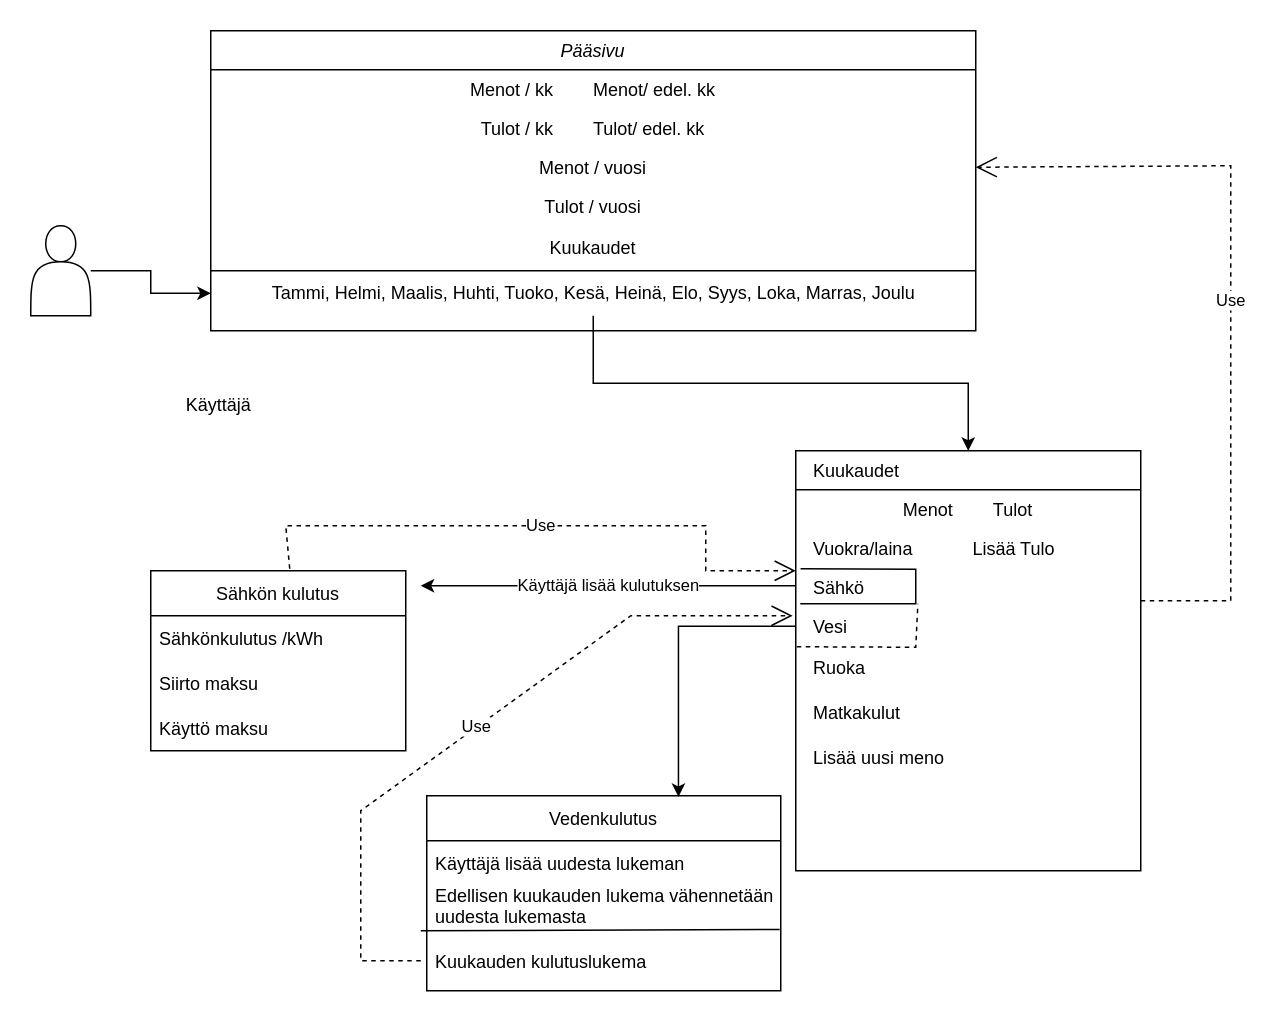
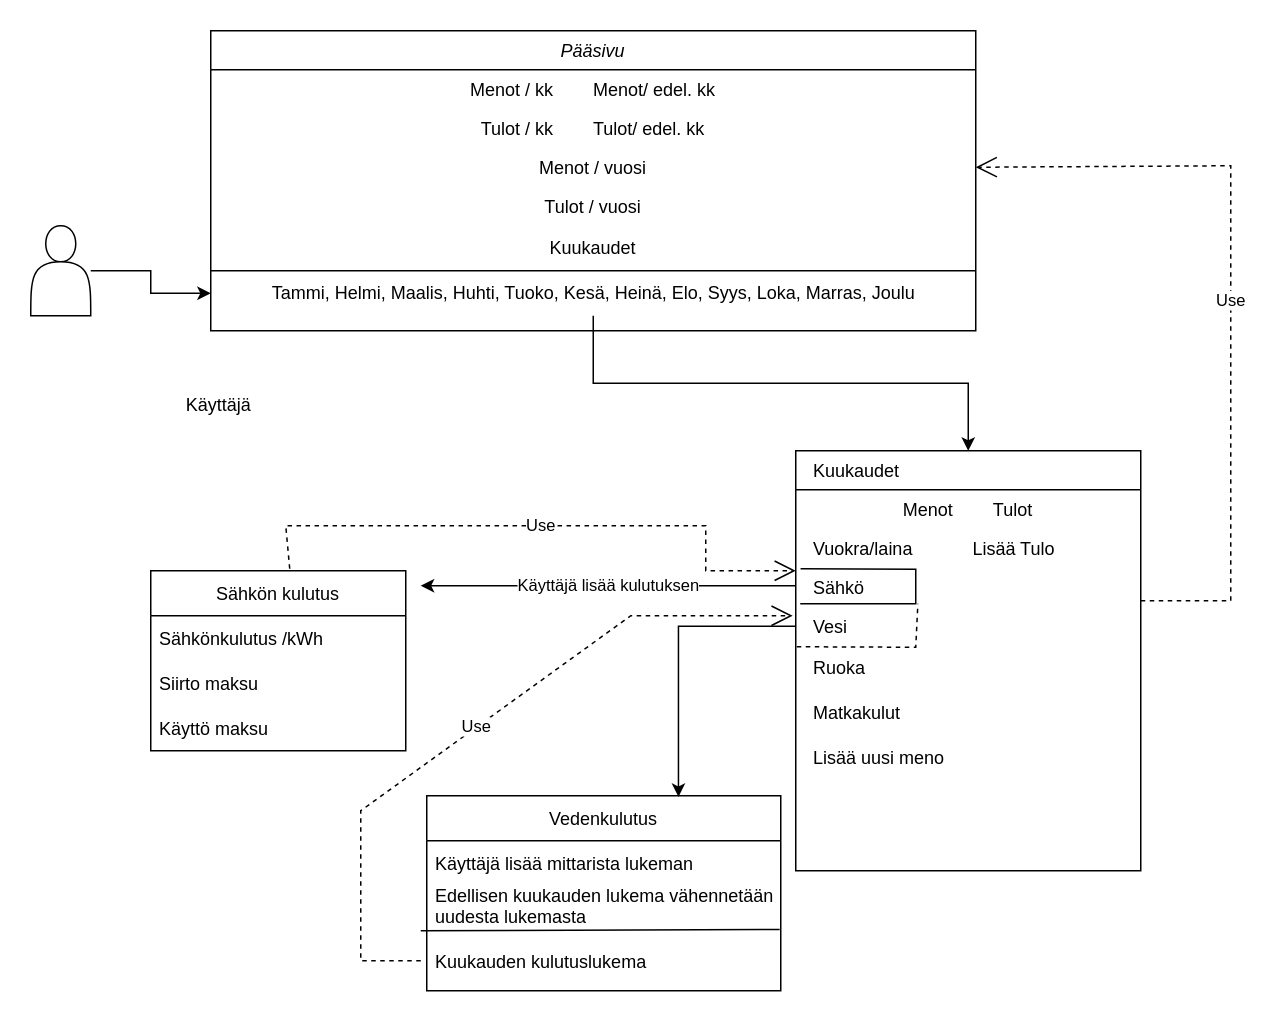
node "Käyttäjä lisää uudesta lukeman": label "Käyttäjä lisää uudesta lukeman" -> "Käyttäjä lisää mittarista lukeman"
